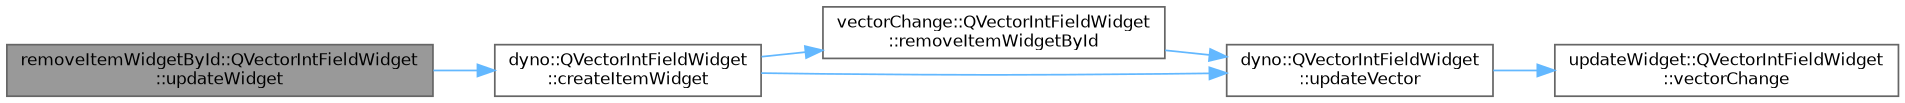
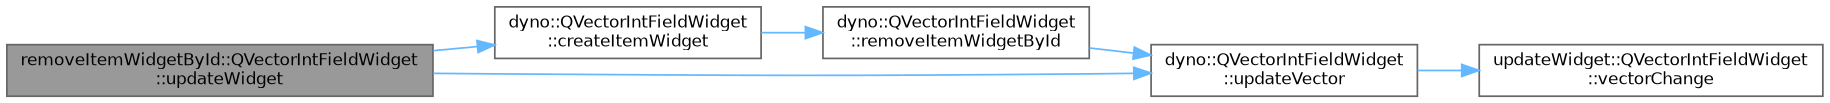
node "vectorChange::QVectorIntFieldWidget ::removeItemWidgetById": label "vectorChange::QVectorIntFieldWidget ::removeItemWidgetById" -> "dyno::QVectorIntFieldWidget ::removeItemWidgetById"
edge "dyno::QVectorIntFieldWidget ::createItemWidget" -> "dyno::QVectorIntFieldWidget ::updateVector": now "removeItemWidgetById::QVectorIntFieldWidget ::updateWidget" -> "dyno::QVectorIntFieldWidget ::updateVector"
